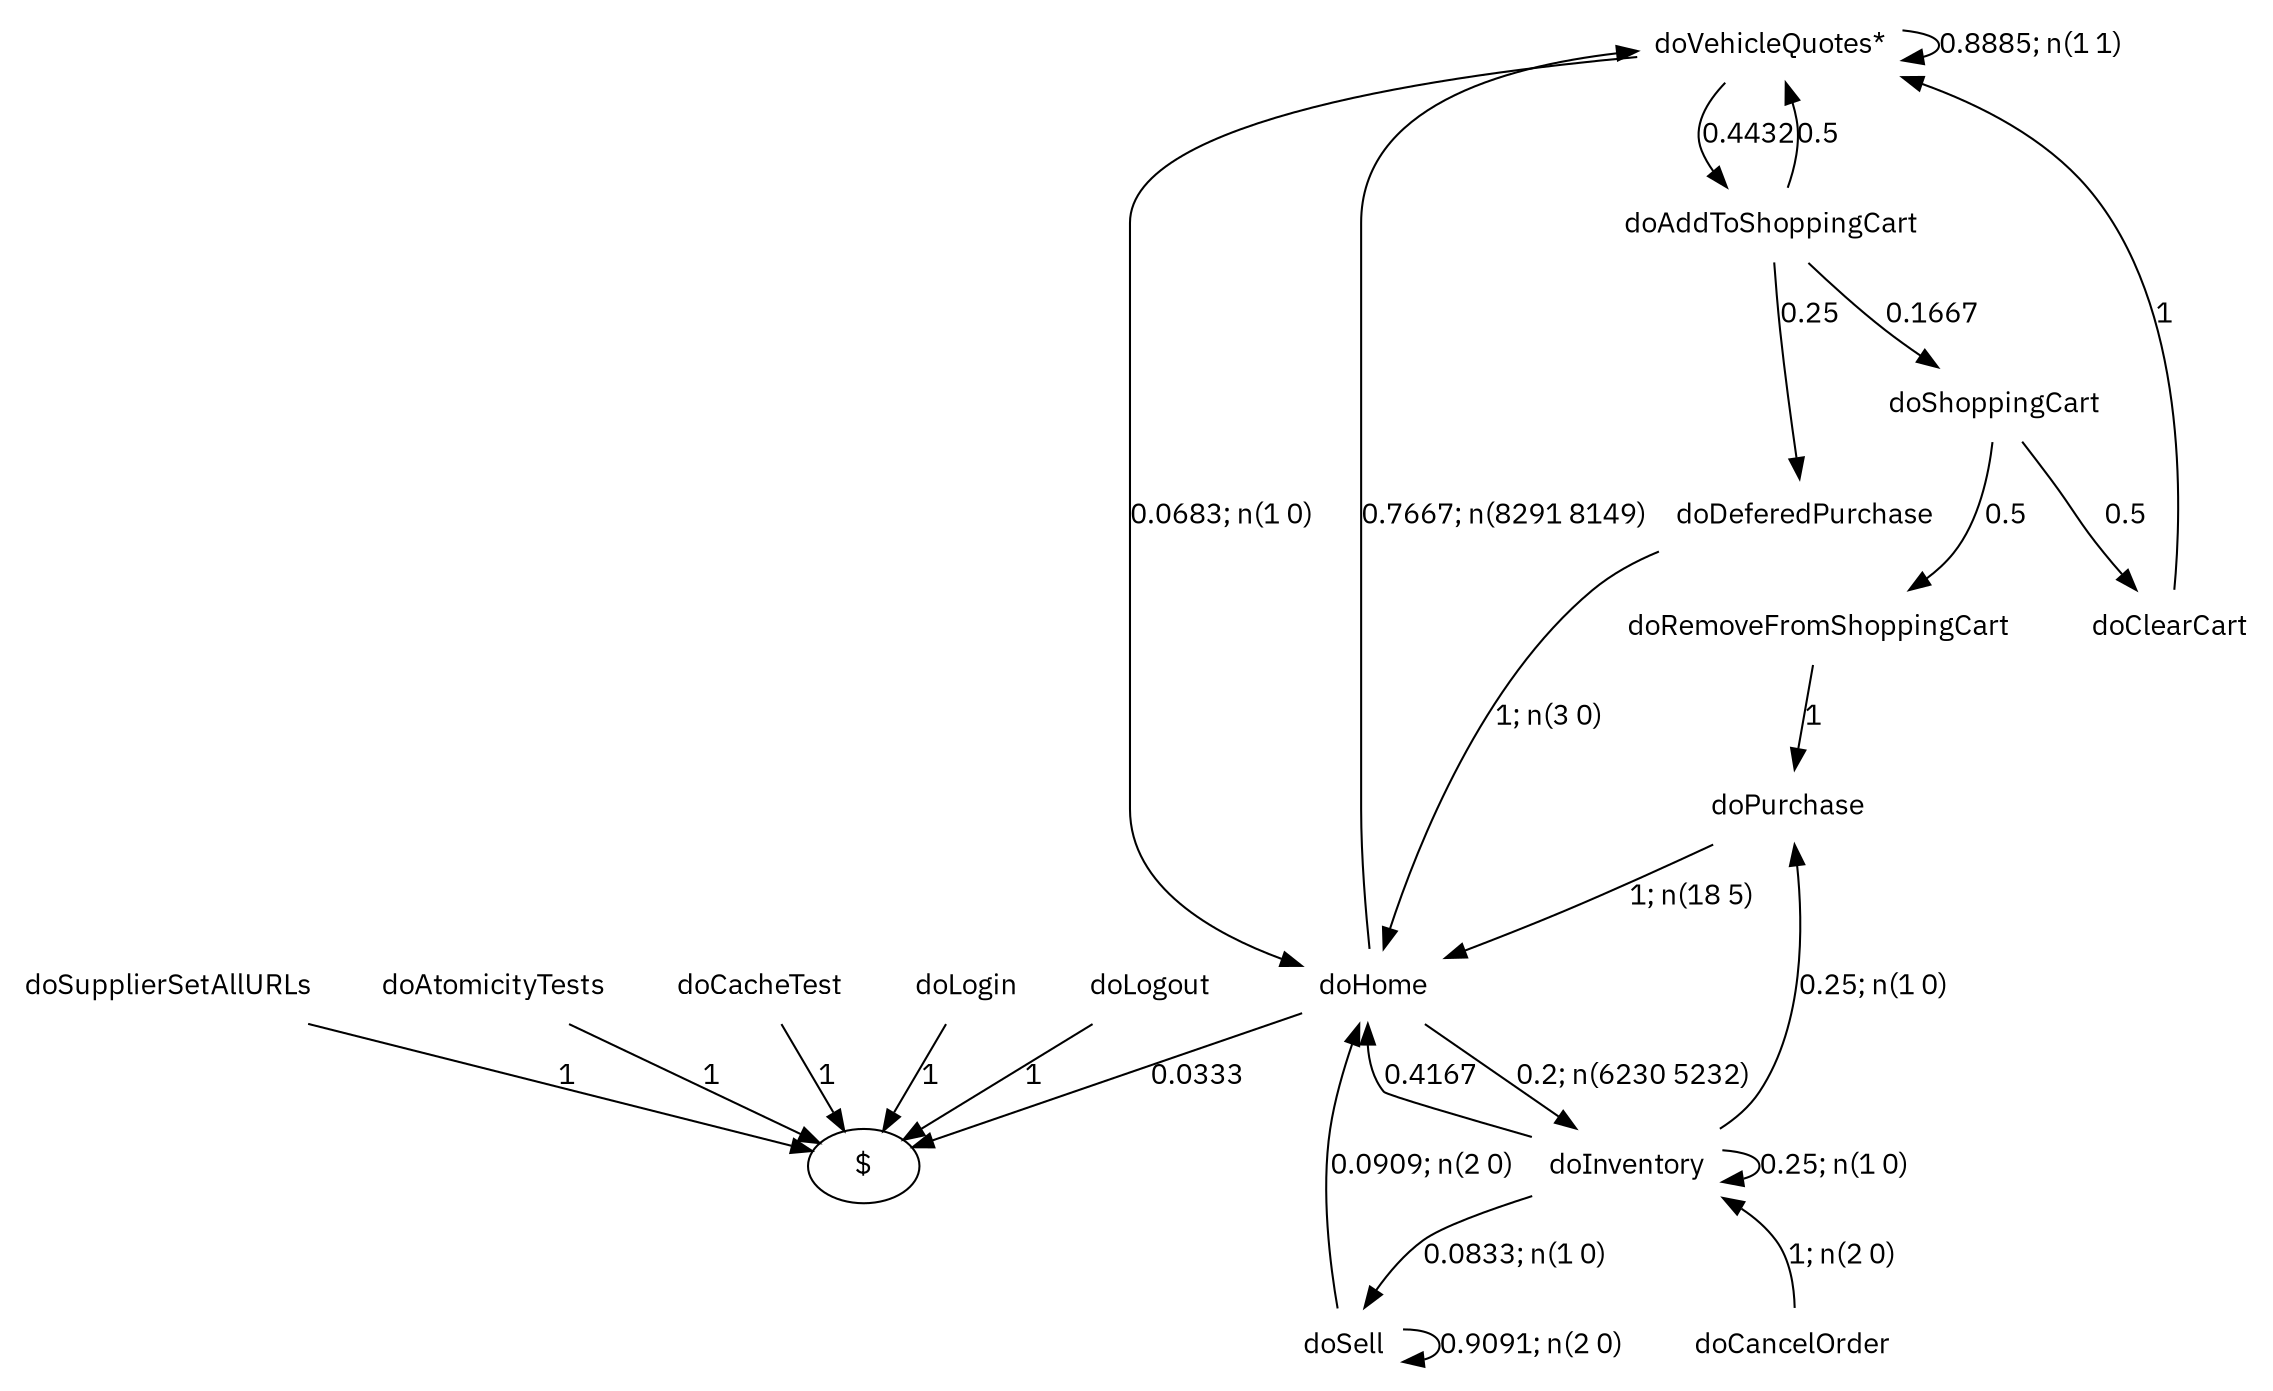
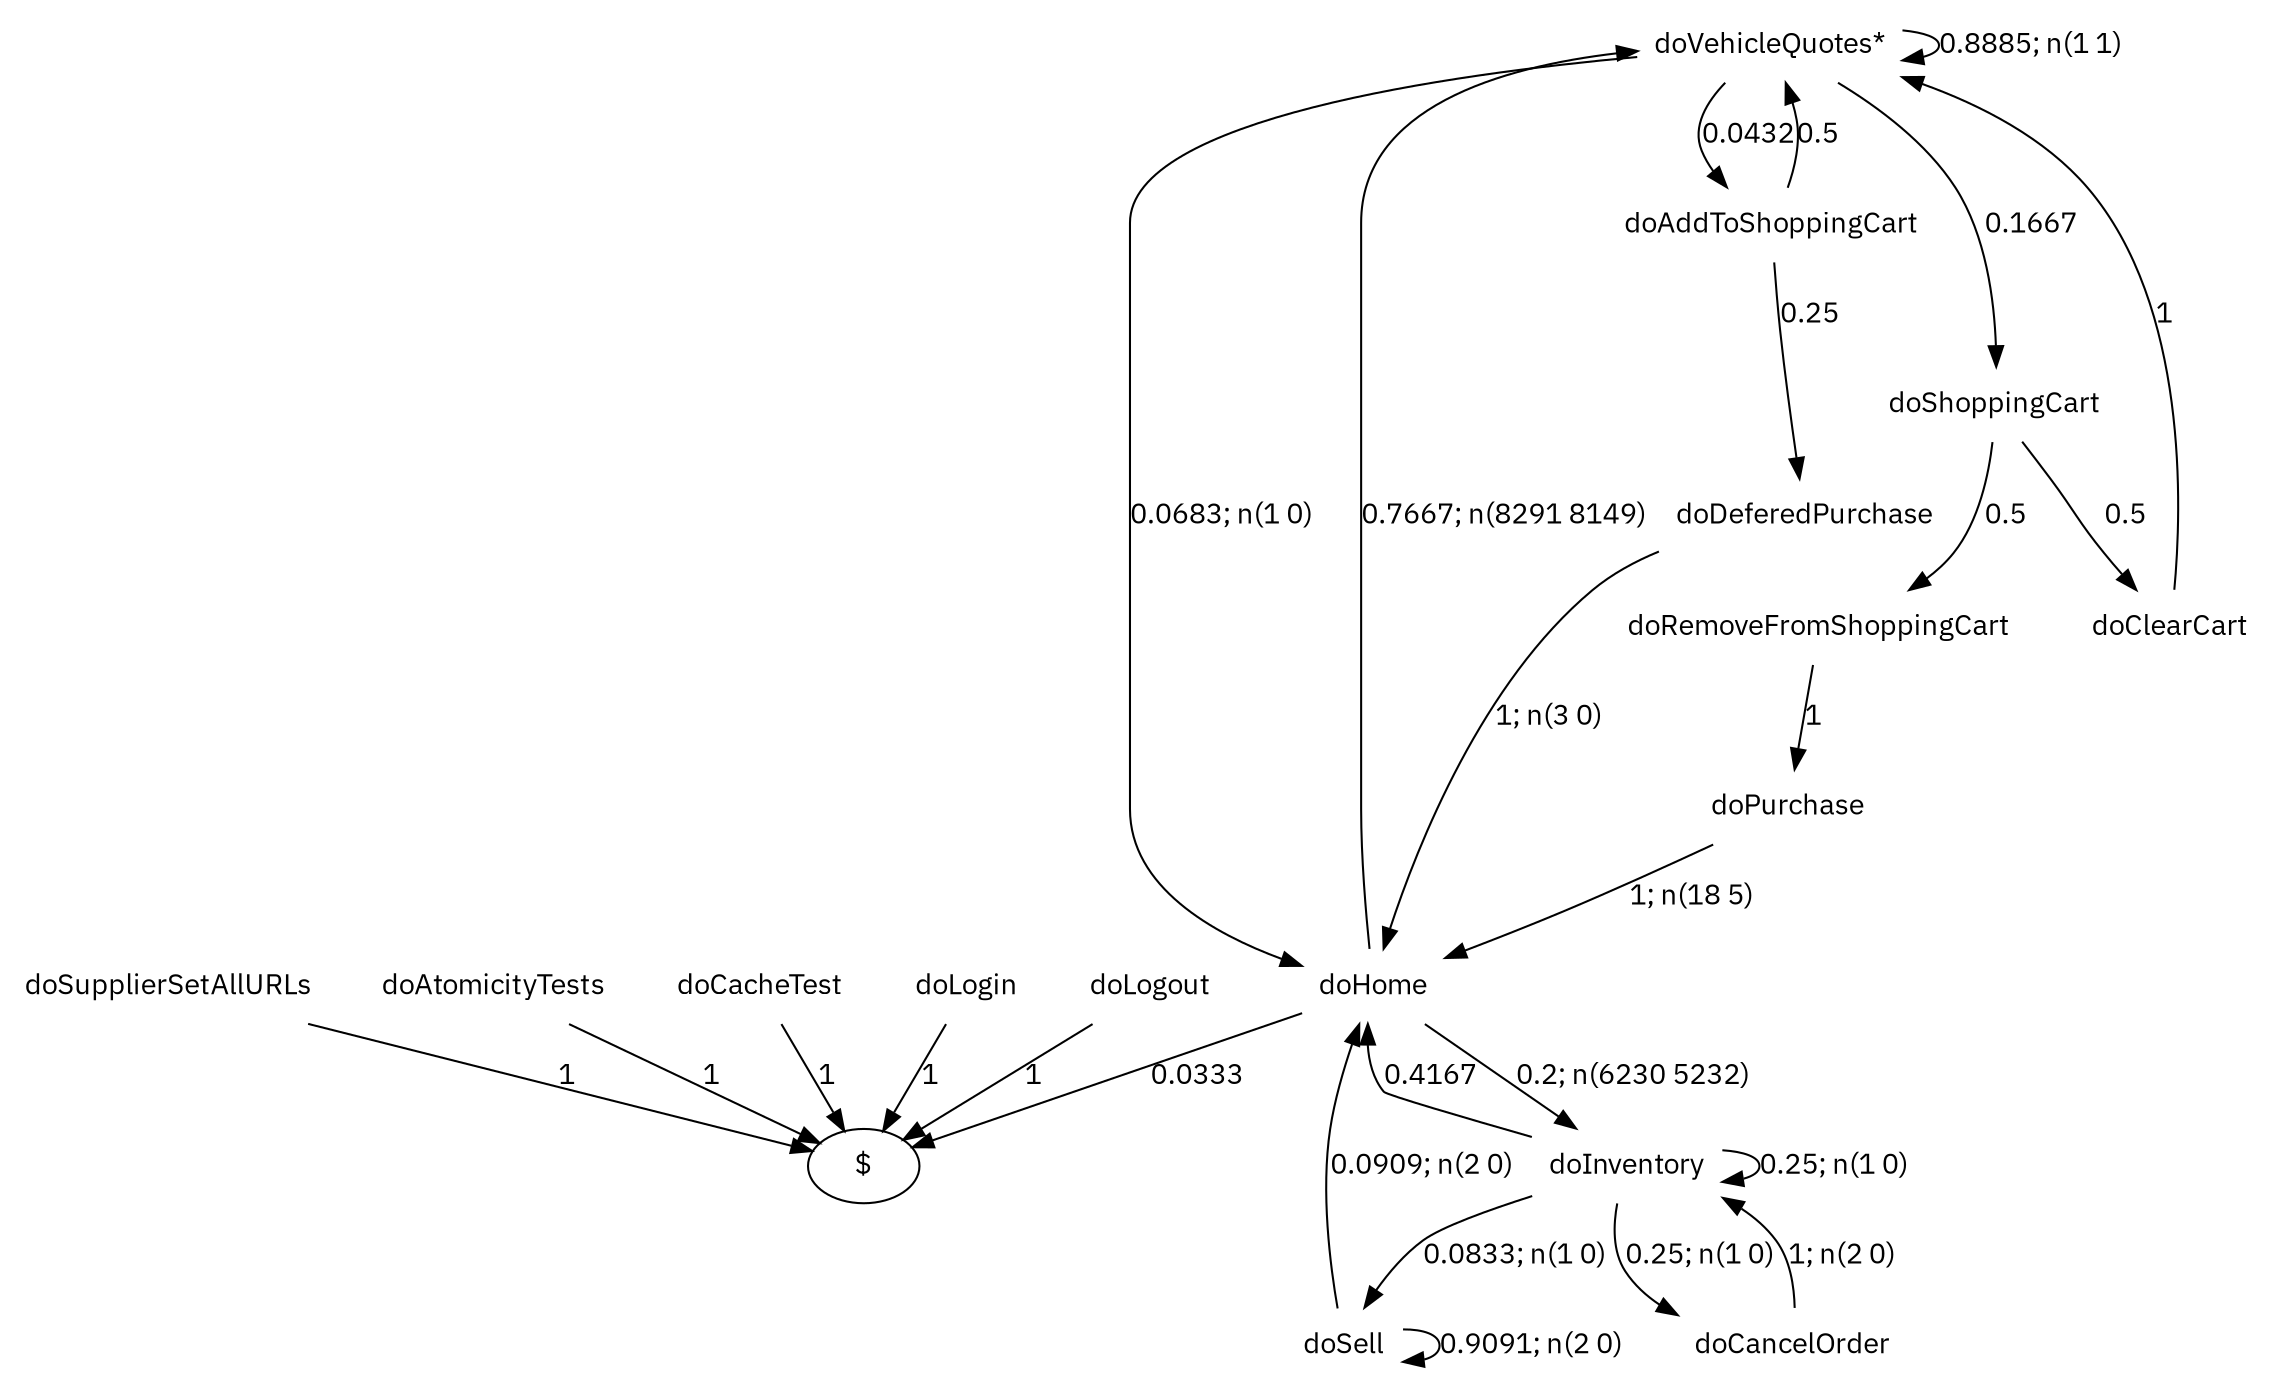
edge "doVehicleQuotes*" -> "doAddToShoppingCart": label "0.4432" -> "0.0432"
edge "doAddToShoppingCart" -> "doShoppingCart": now "doVehicleQuotes*" -> "doShoppingCart"
edge "doInventory" -> "doPurchase": now "doInventory" -> "doCancelOrder"
